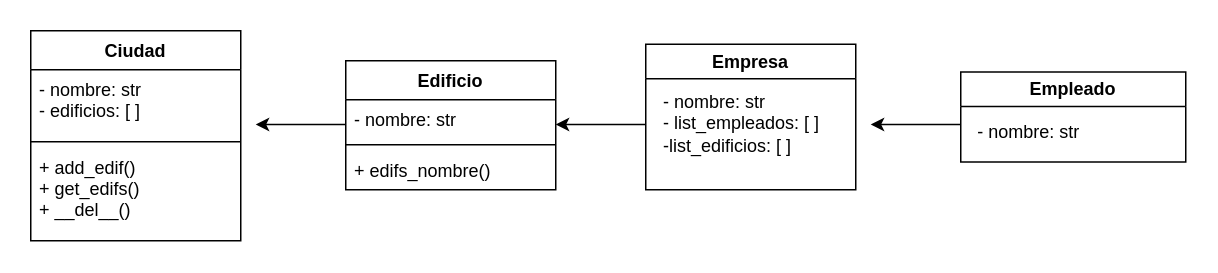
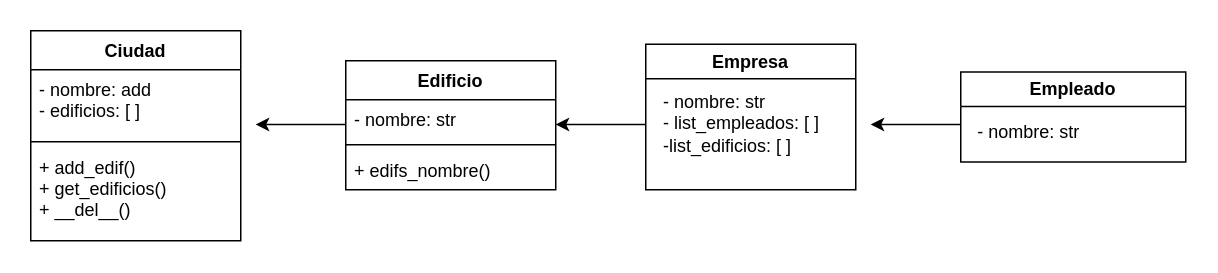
node "- nombre: str - edificios: [ ]": label "- nombre: str - edificios: [ ]" -> "- nombre: add - edificios: [ ]"
node "+ add_edif() + get_edifs() + __del__()": label "+ add_edif() + get_edifs() + __del__()" -> "+ add_edif() + get_edificios() + __del__()"
